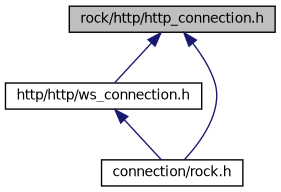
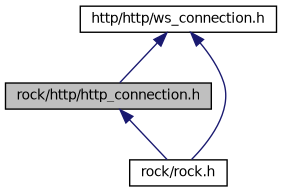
edge "http/http/ws_connection.h" -> "rock/http/http_connection.h": reversed
node "connection/rock.h": label "connection/rock.h" -> "rock/rock.h"
